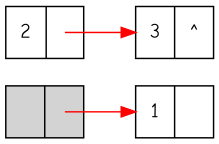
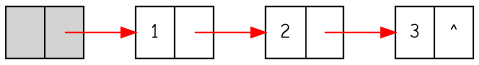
edge "1" -> "2": added
